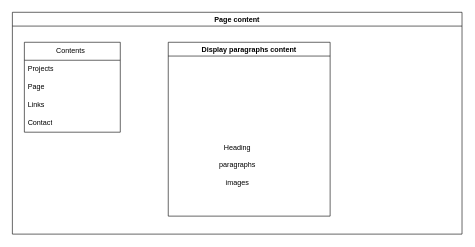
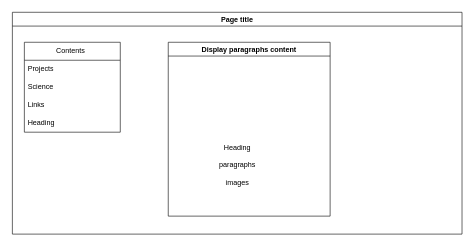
node "Page content": label "Page content" -> "Page title"
node "Page": label "Page" -> "Science"
node "Contact": label "Contact" -> "Heading"
